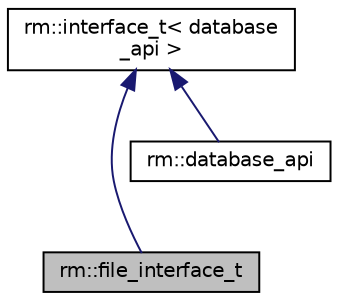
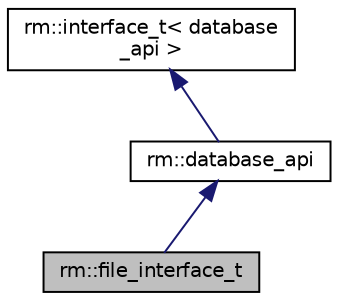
edge "rm::file_interface_t" -> "rm::interface_t< database _api >": now "rm::file_interface_t" -> "rm::database_api"
